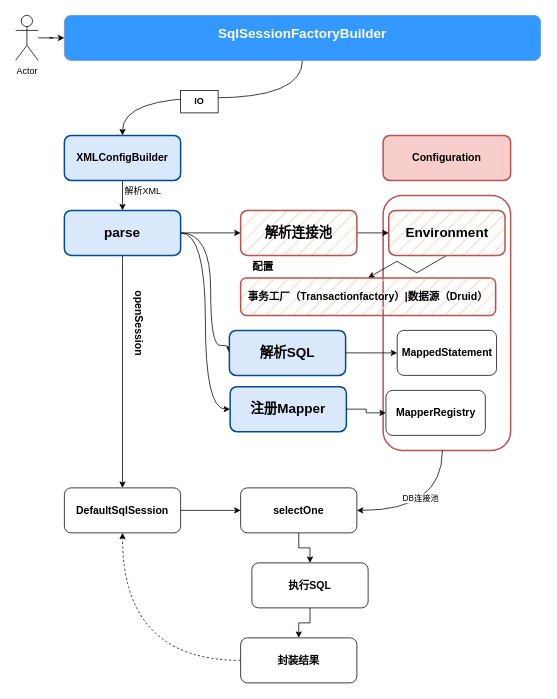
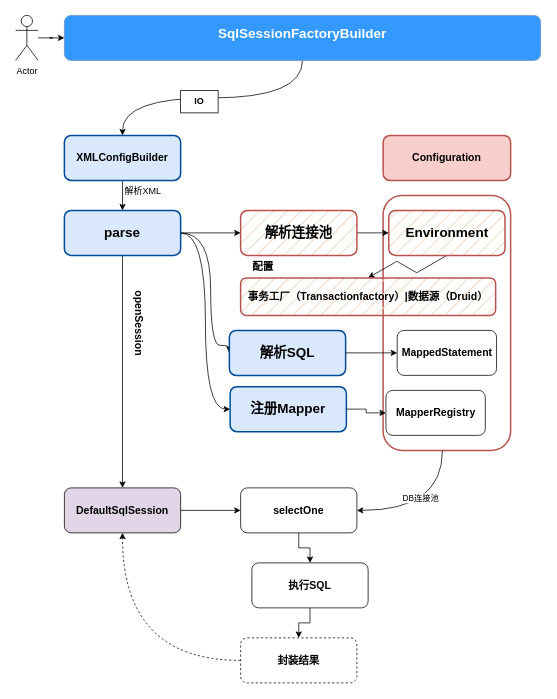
node "DefaultSqlSession": fillcolor #ffffff -> #e1d5e7
node "封装结果": style solid -> dashed
